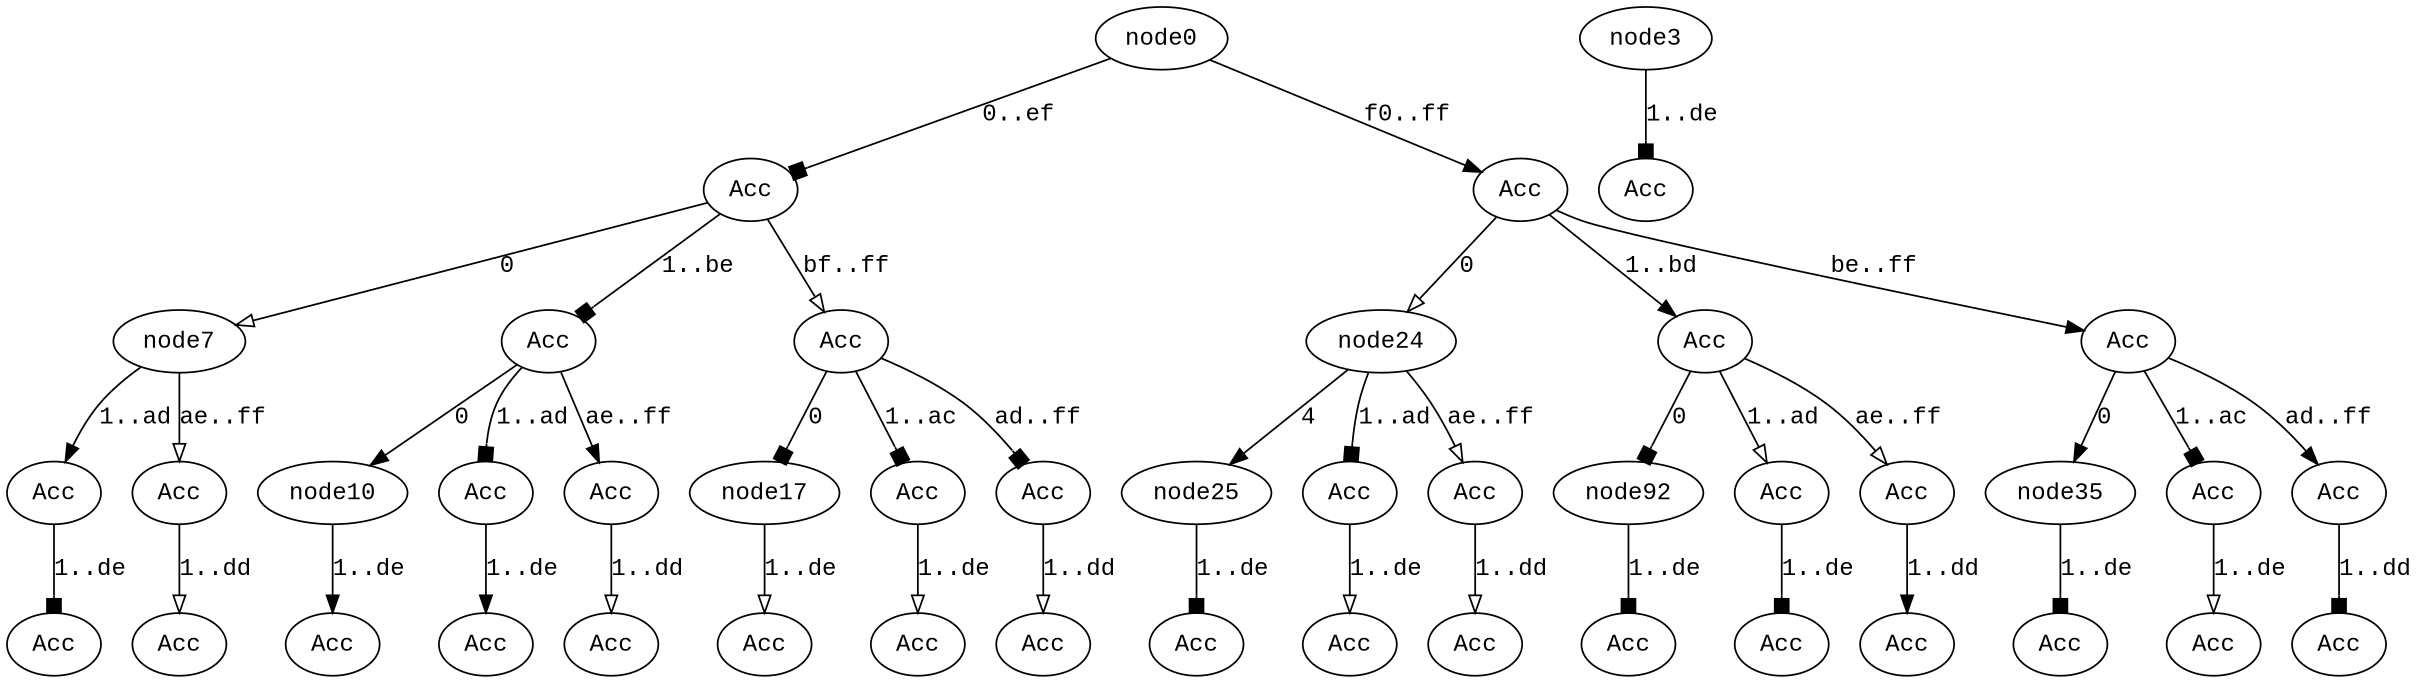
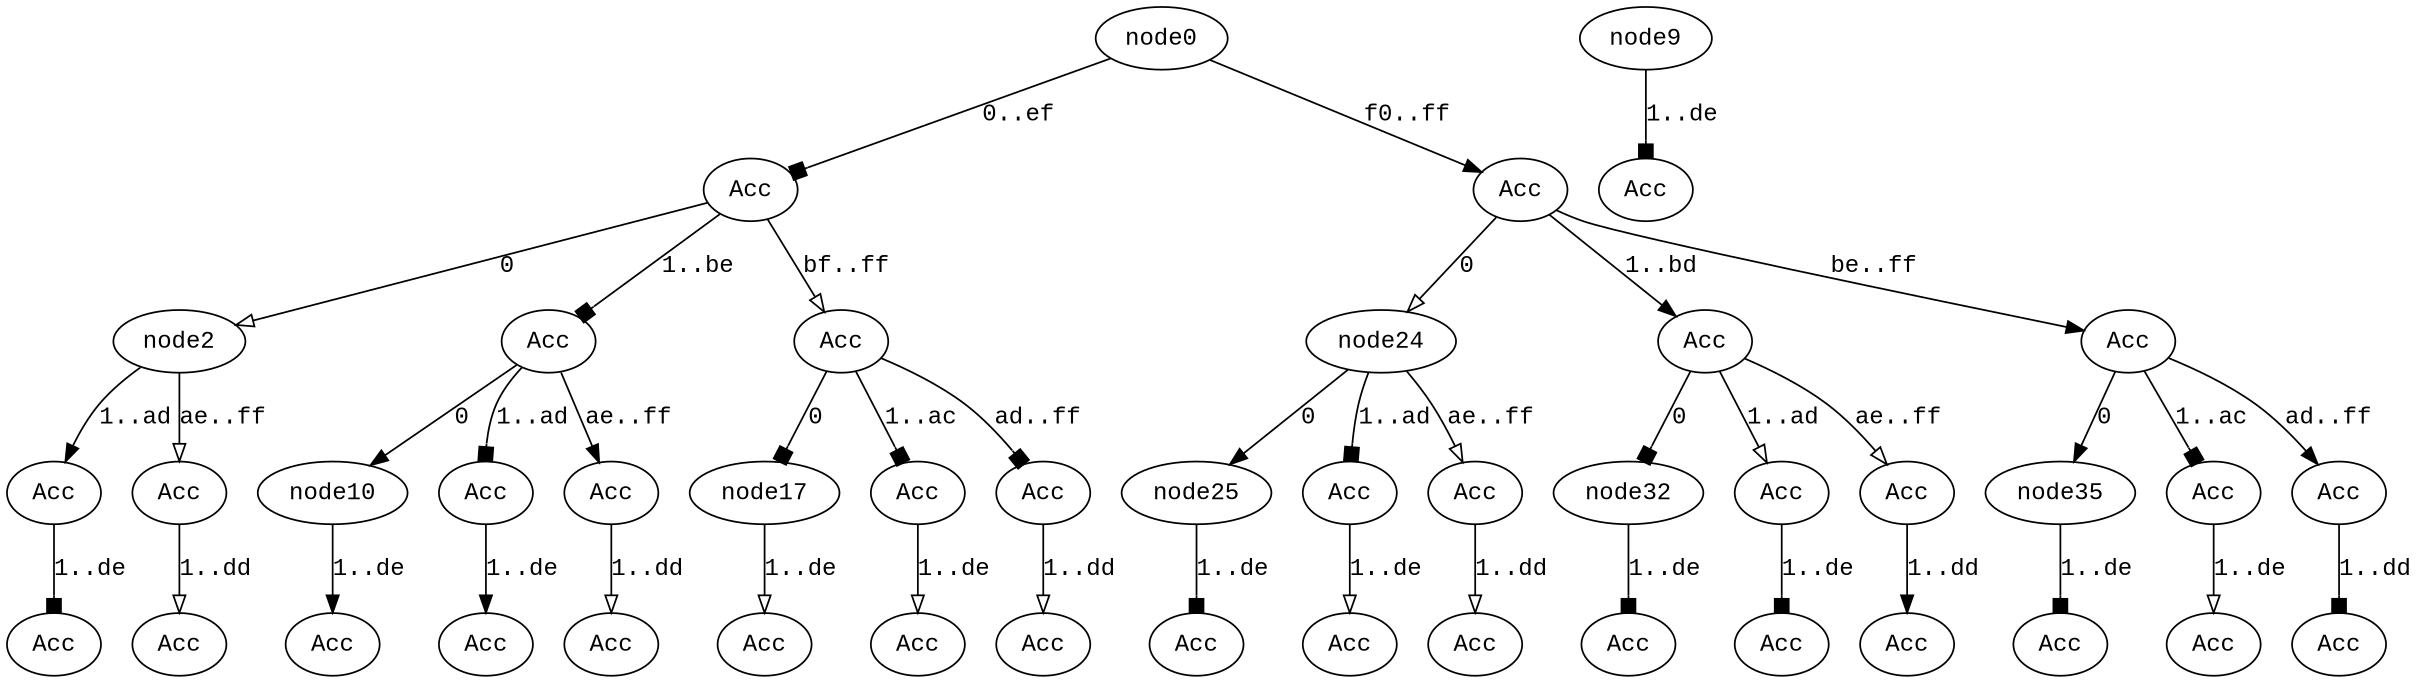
node "node3": label "node3" -> "node9"
node "node7": label "node7" -> "node2"
edge "node24" -> "node25": label "4" -> "0"
node "node92": label "node92" -> "node32"
